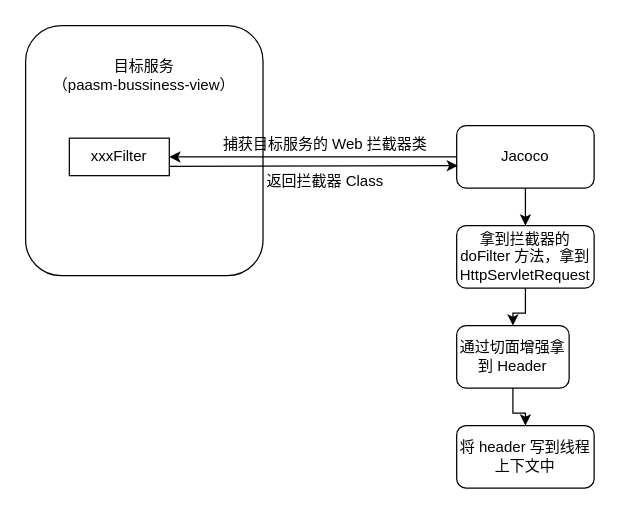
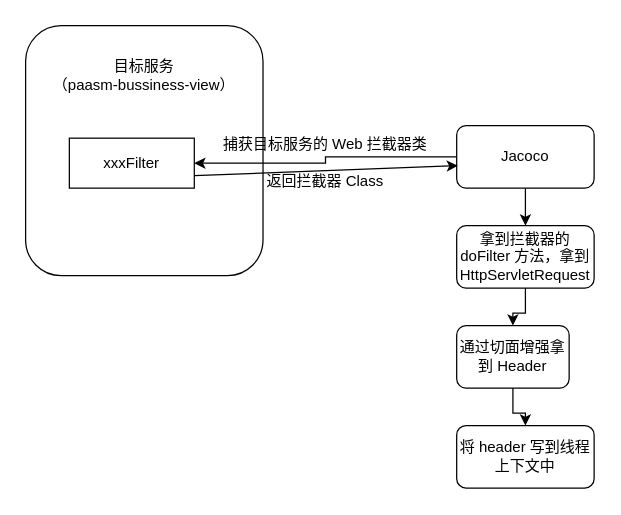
node "xxxFilter": size 100x38 -> 125x50
